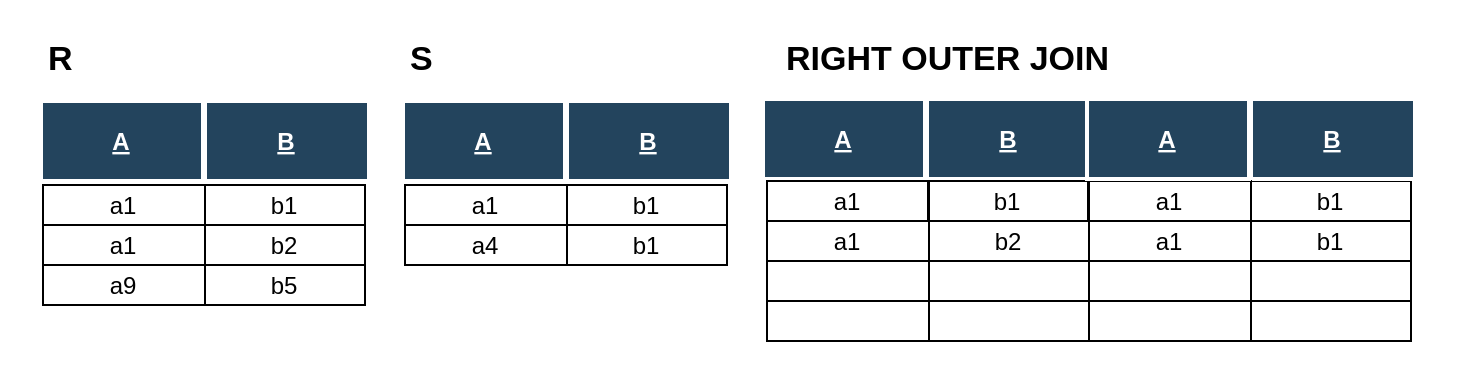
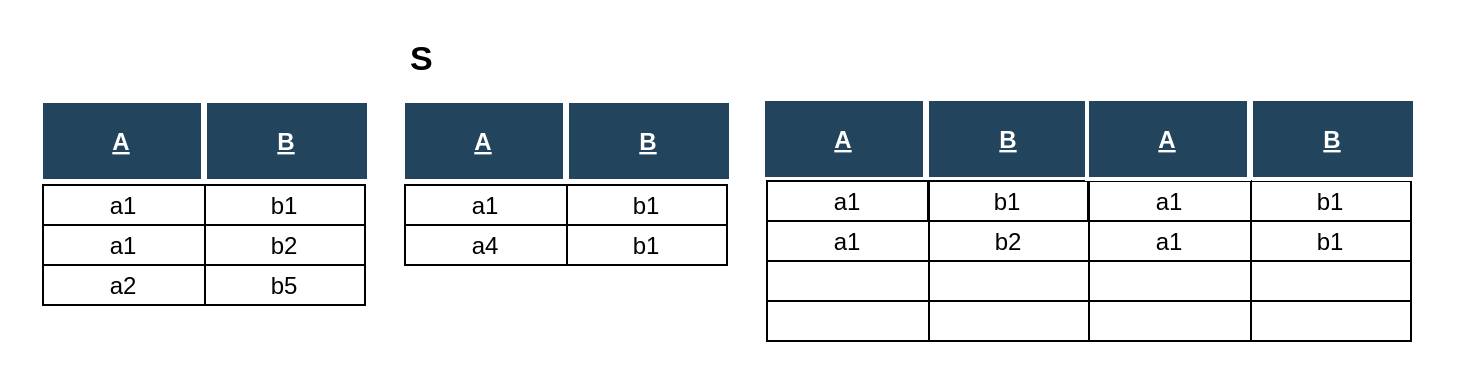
node "R": removed
node "RIGHT OUTER JOIN": removed
node "a9": label "a9" -> "a2"
